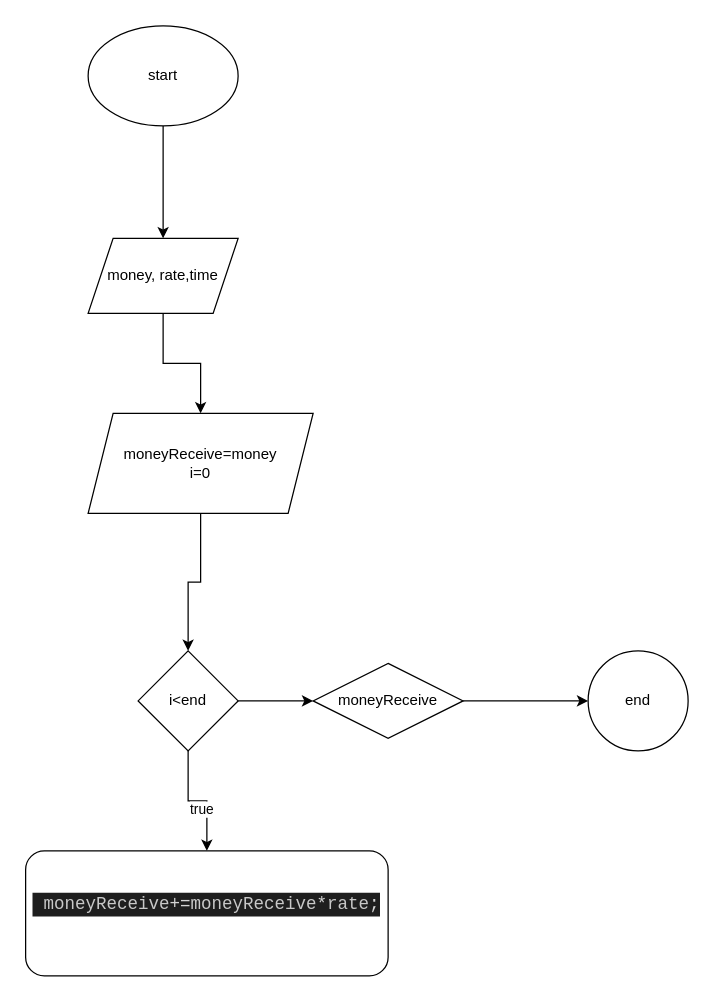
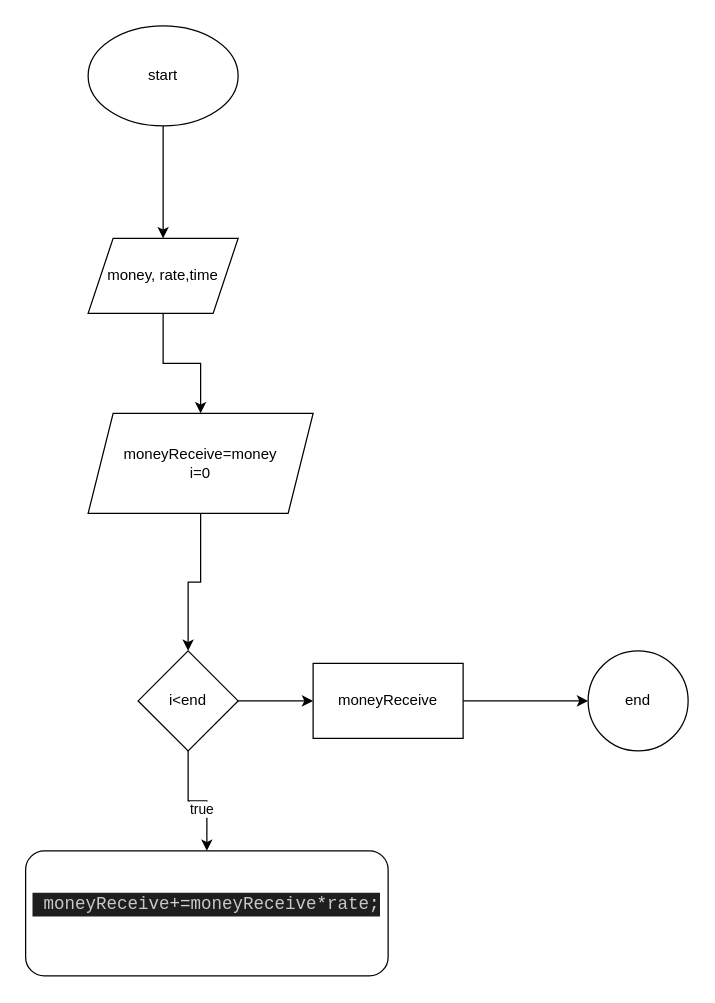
node "moneyReceive": shape diamond -> rectangle
